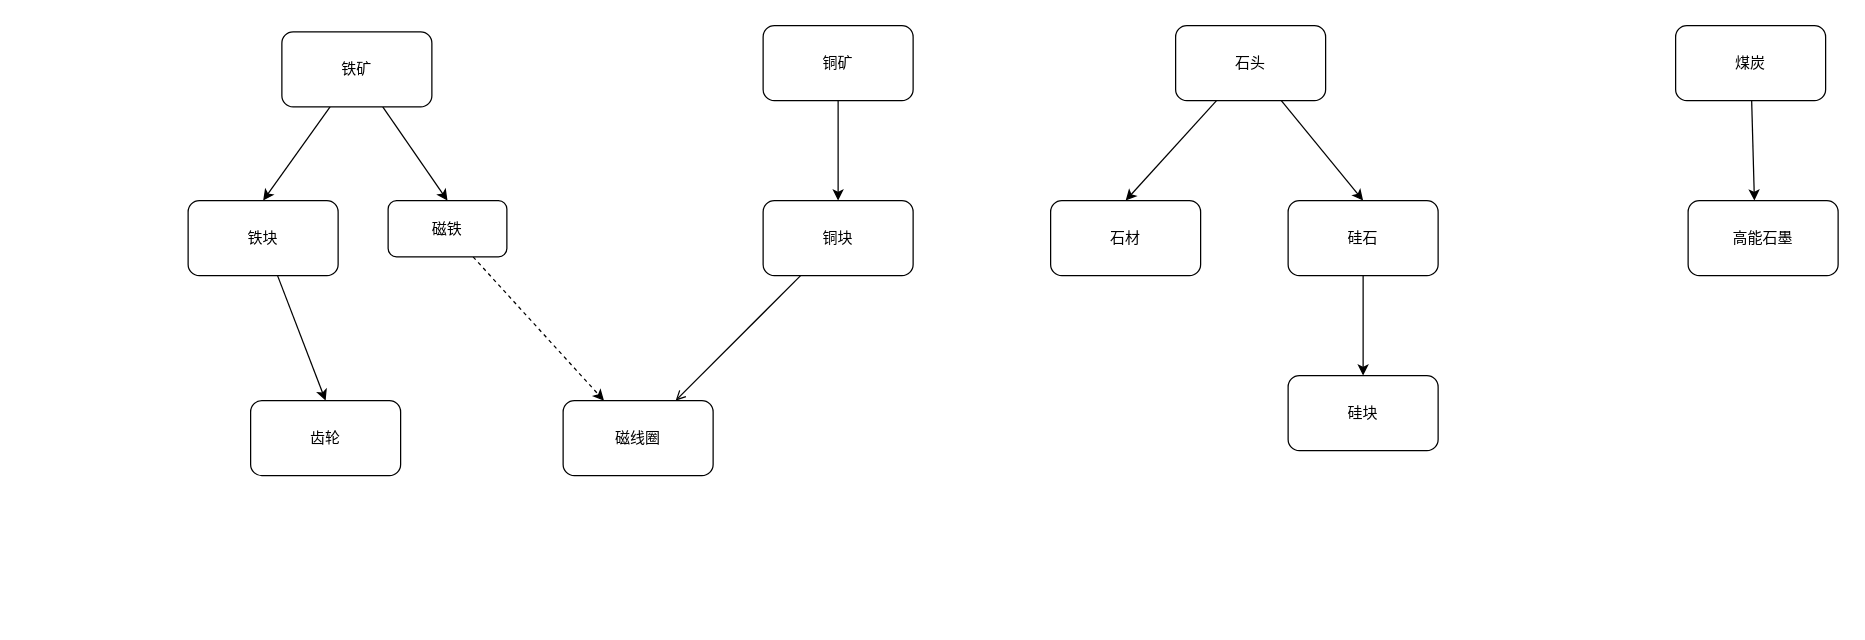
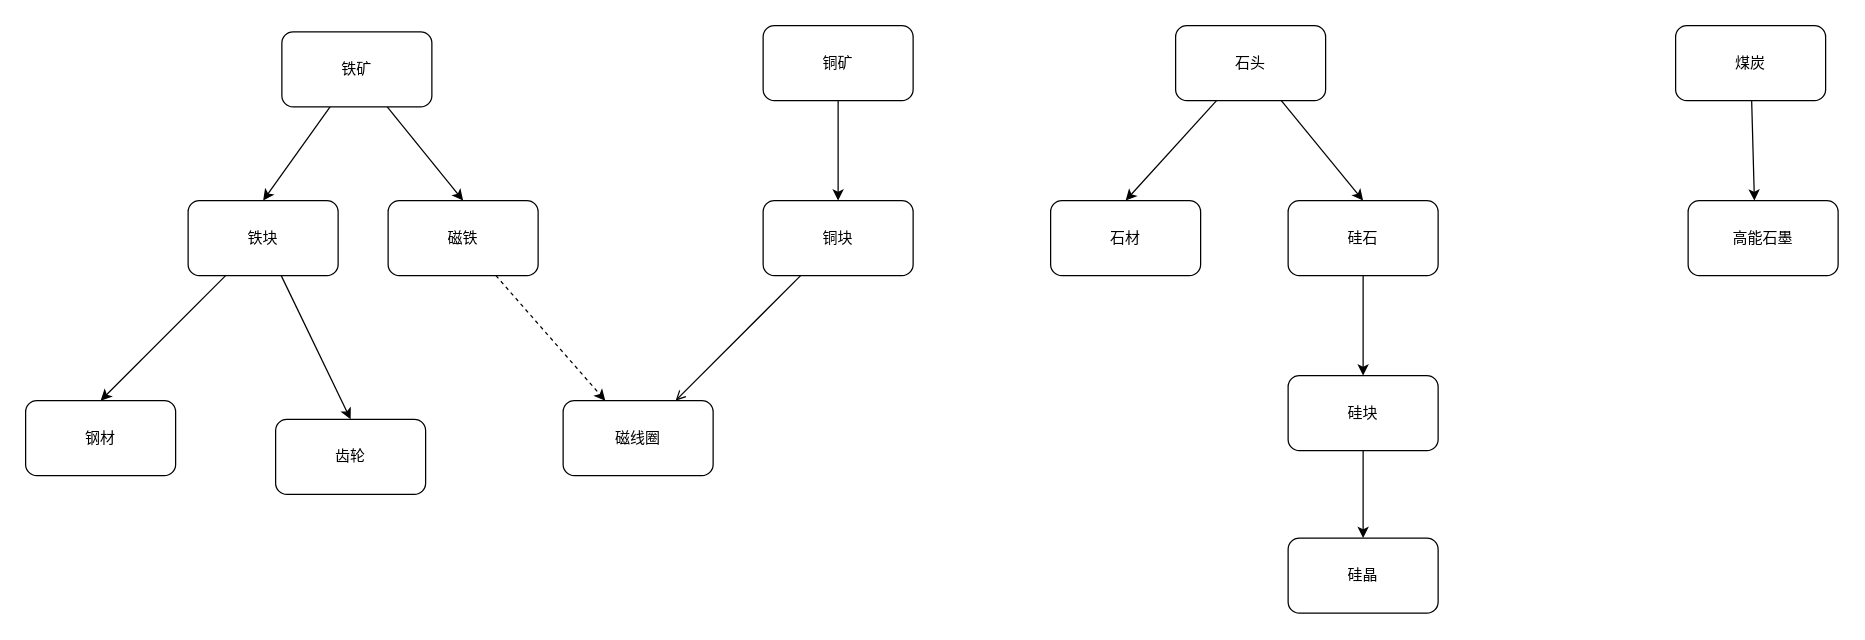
node "磁铁": size 119x56 -> 150x75
edge "铁块" -> "钢材": added
node "钢材": added
node "齿轮": moved (326, 438) -> (351, 457)
edge "硅块" -> "硅晶": added
node "硅晶": added
